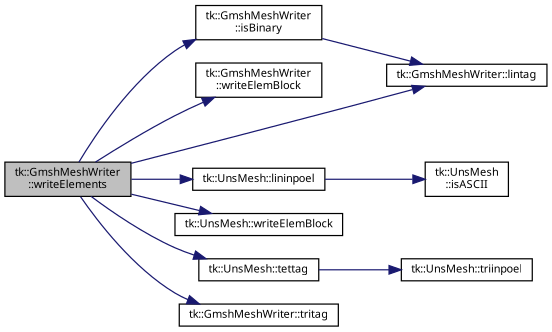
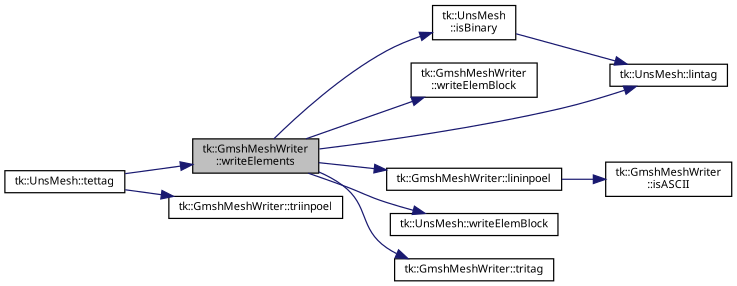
node "tk::GmshMeshWriter ::isBinary": label "tk::GmshMeshWriter ::isBinary" -> "tk::UnsMesh ::isBinary"
node "tk::GmshMeshWriter::lintag": label "tk::GmshMeshWriter::lintag" -> "tk::UnsMesh::lintag"
node "tk::UnsMesh::lininpoel": label "tk::UnsMesh::lininpoel" -> "tk::GmshMeshWriter::lininpoel"
node "tk::UnsMesh ::isASCII": label "tk::UnsMesh ::isASCII" -> "tk::GmshMeshWriter ::isASCII"
edge "tk::GmshMeshWriter ::writeElements" -> "tk::UnsMesh::tettag": reversed
node "tk::UnsMesh::triinpoel": label "tk::UnsMesh::triinpoel" -> "tk::GmshMeshWriter::triinpoel"
